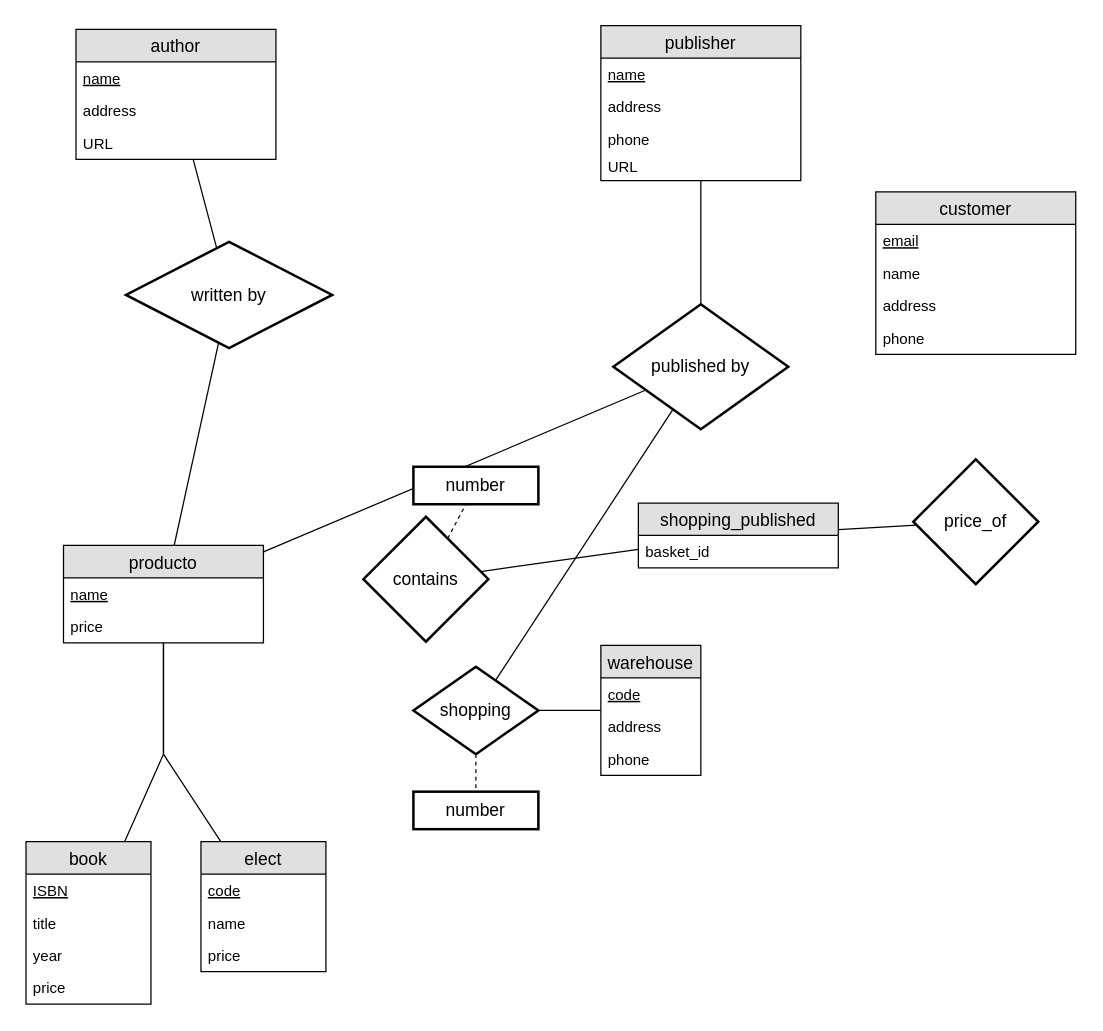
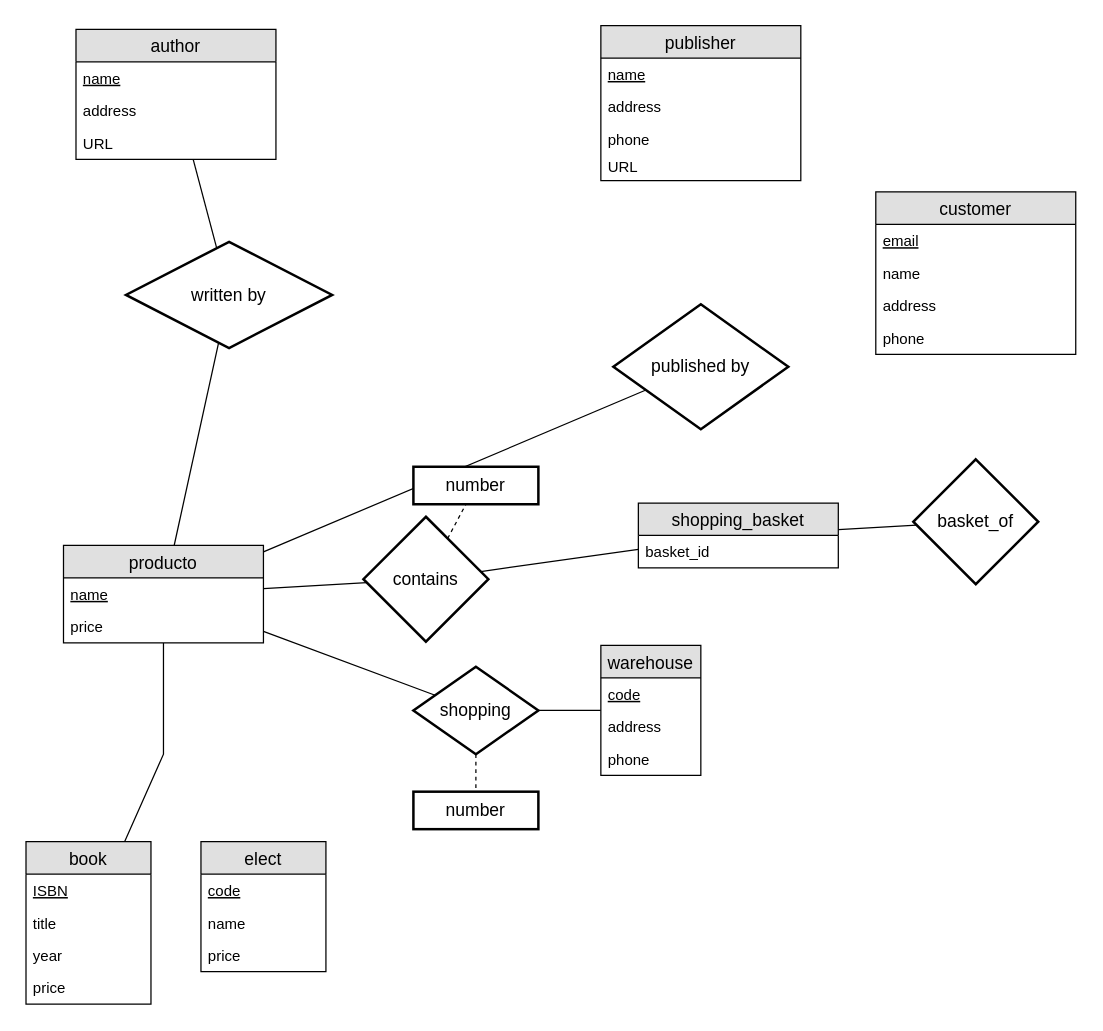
edge "publisher" -- "published by": removed
node "shopping_published": label "shopping_published" -> "shopping_basket"
node "price_of": label "price_of" -> "basket_of"
edge "published by" -- "shopping": now "producto" -- "shopping"
edge "contains" -- "producto": added
edge "producto" -- "elect": removed
